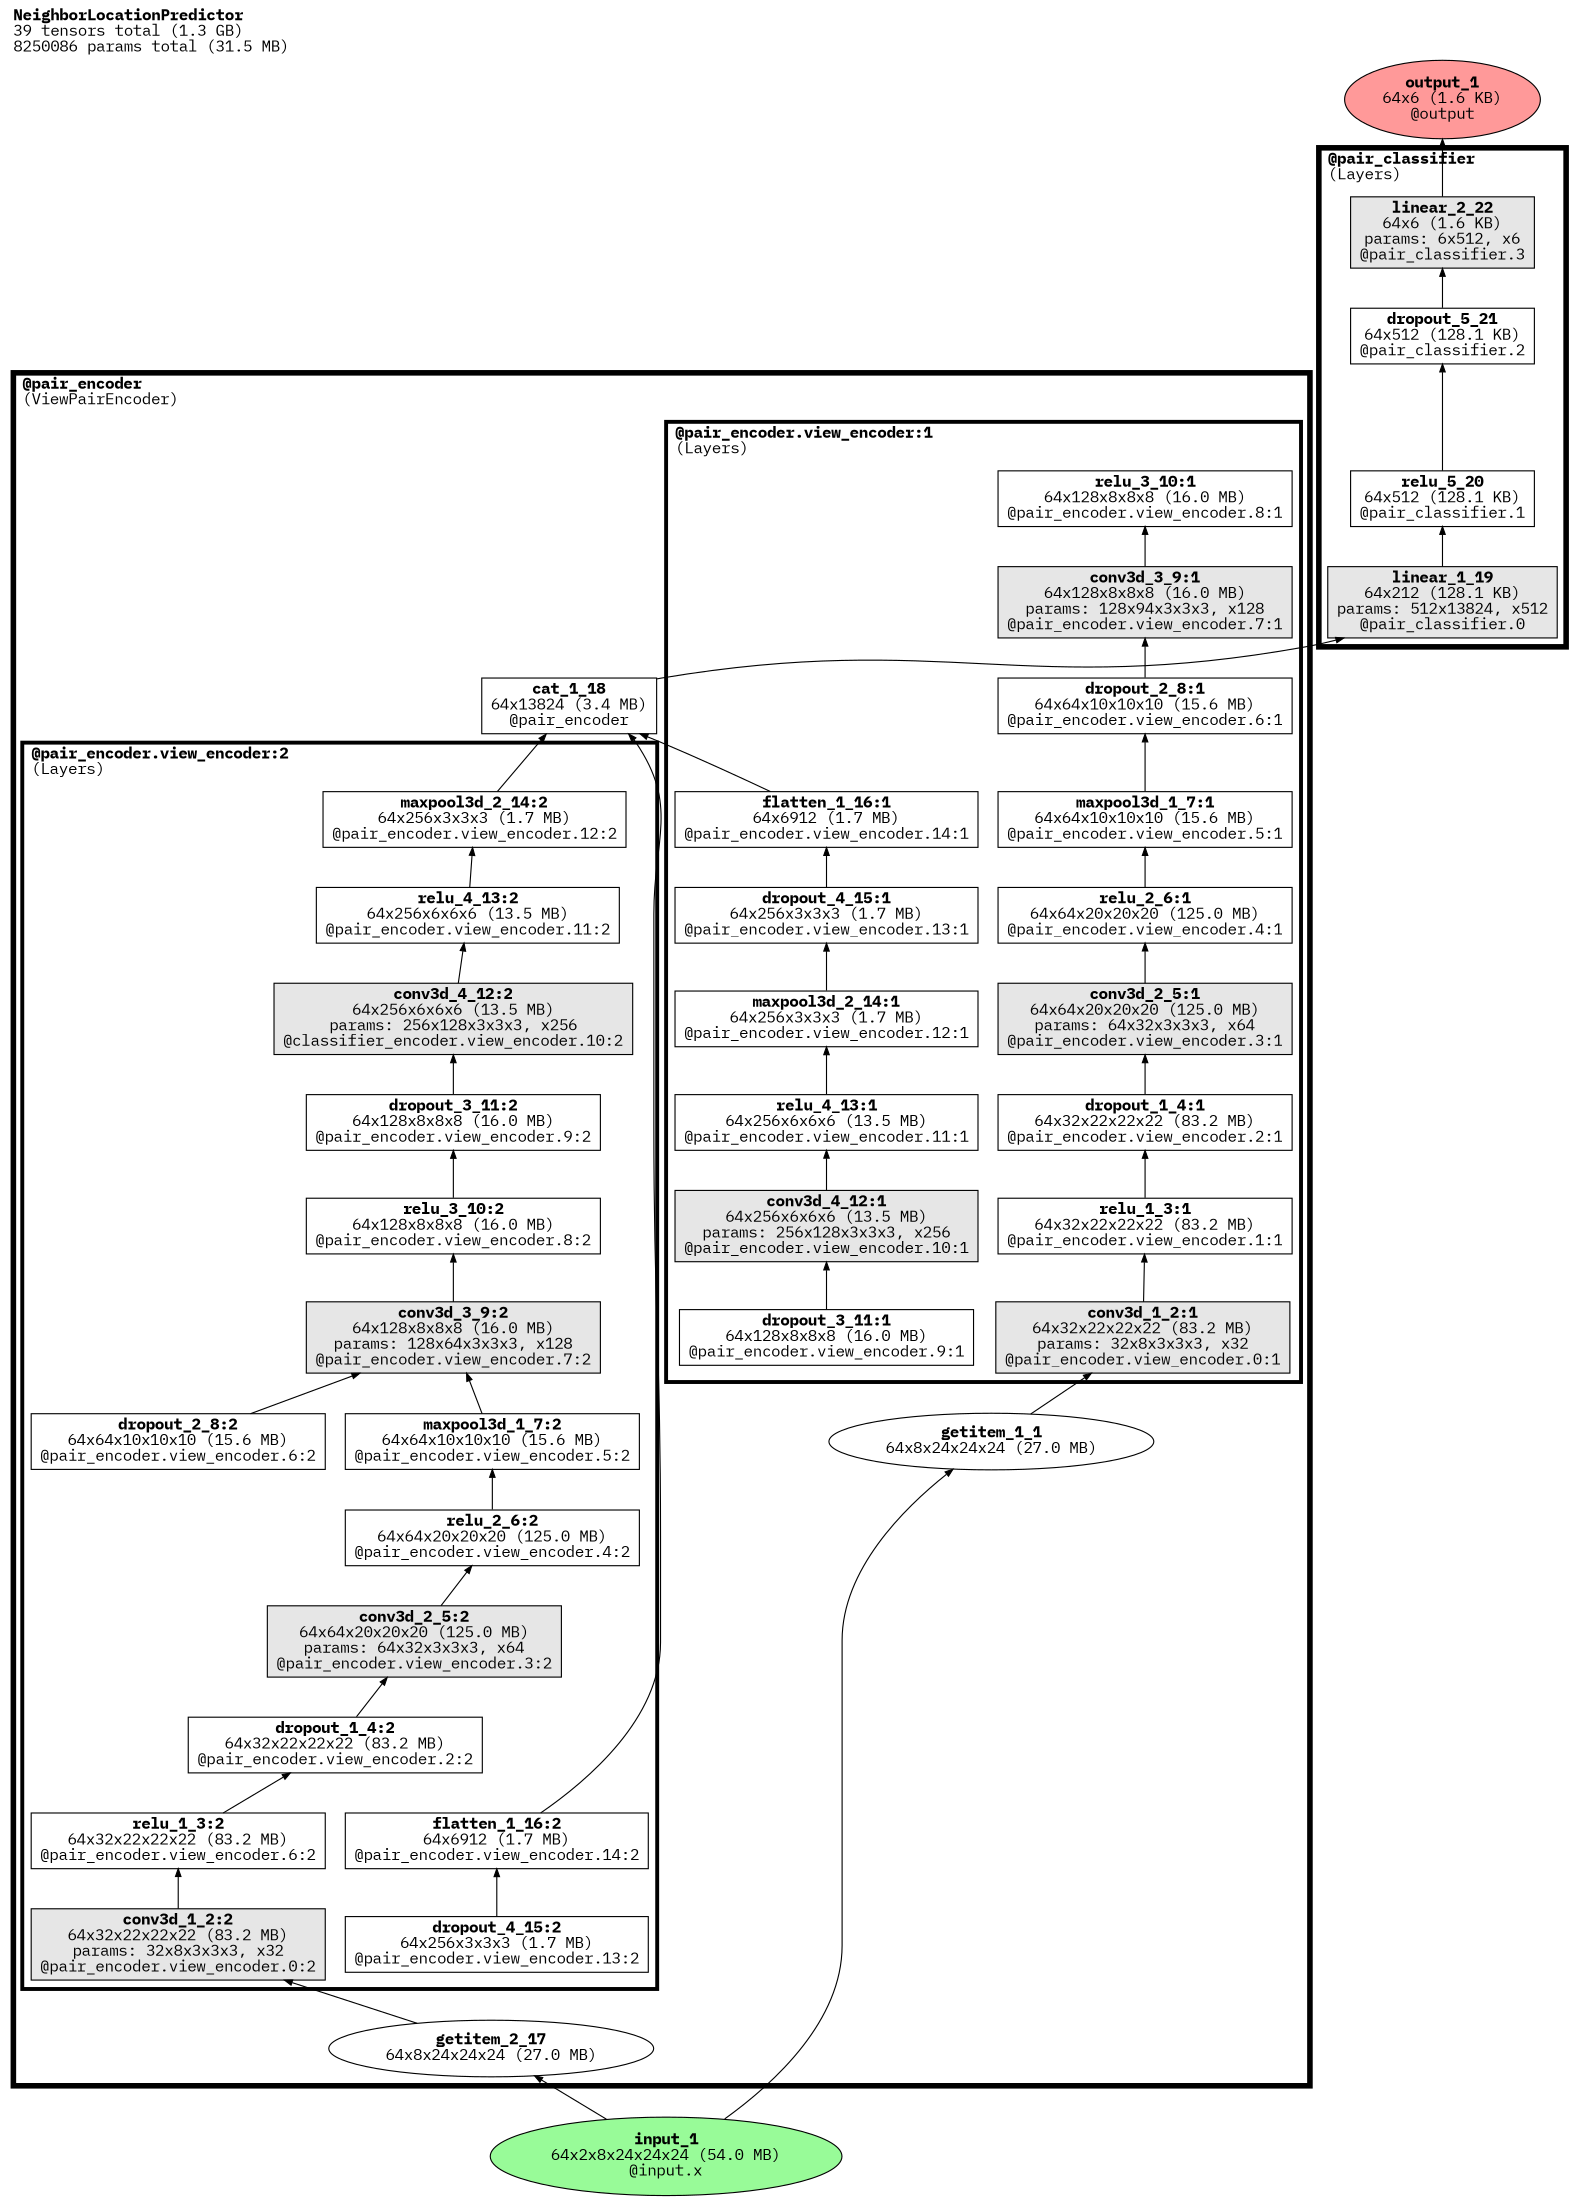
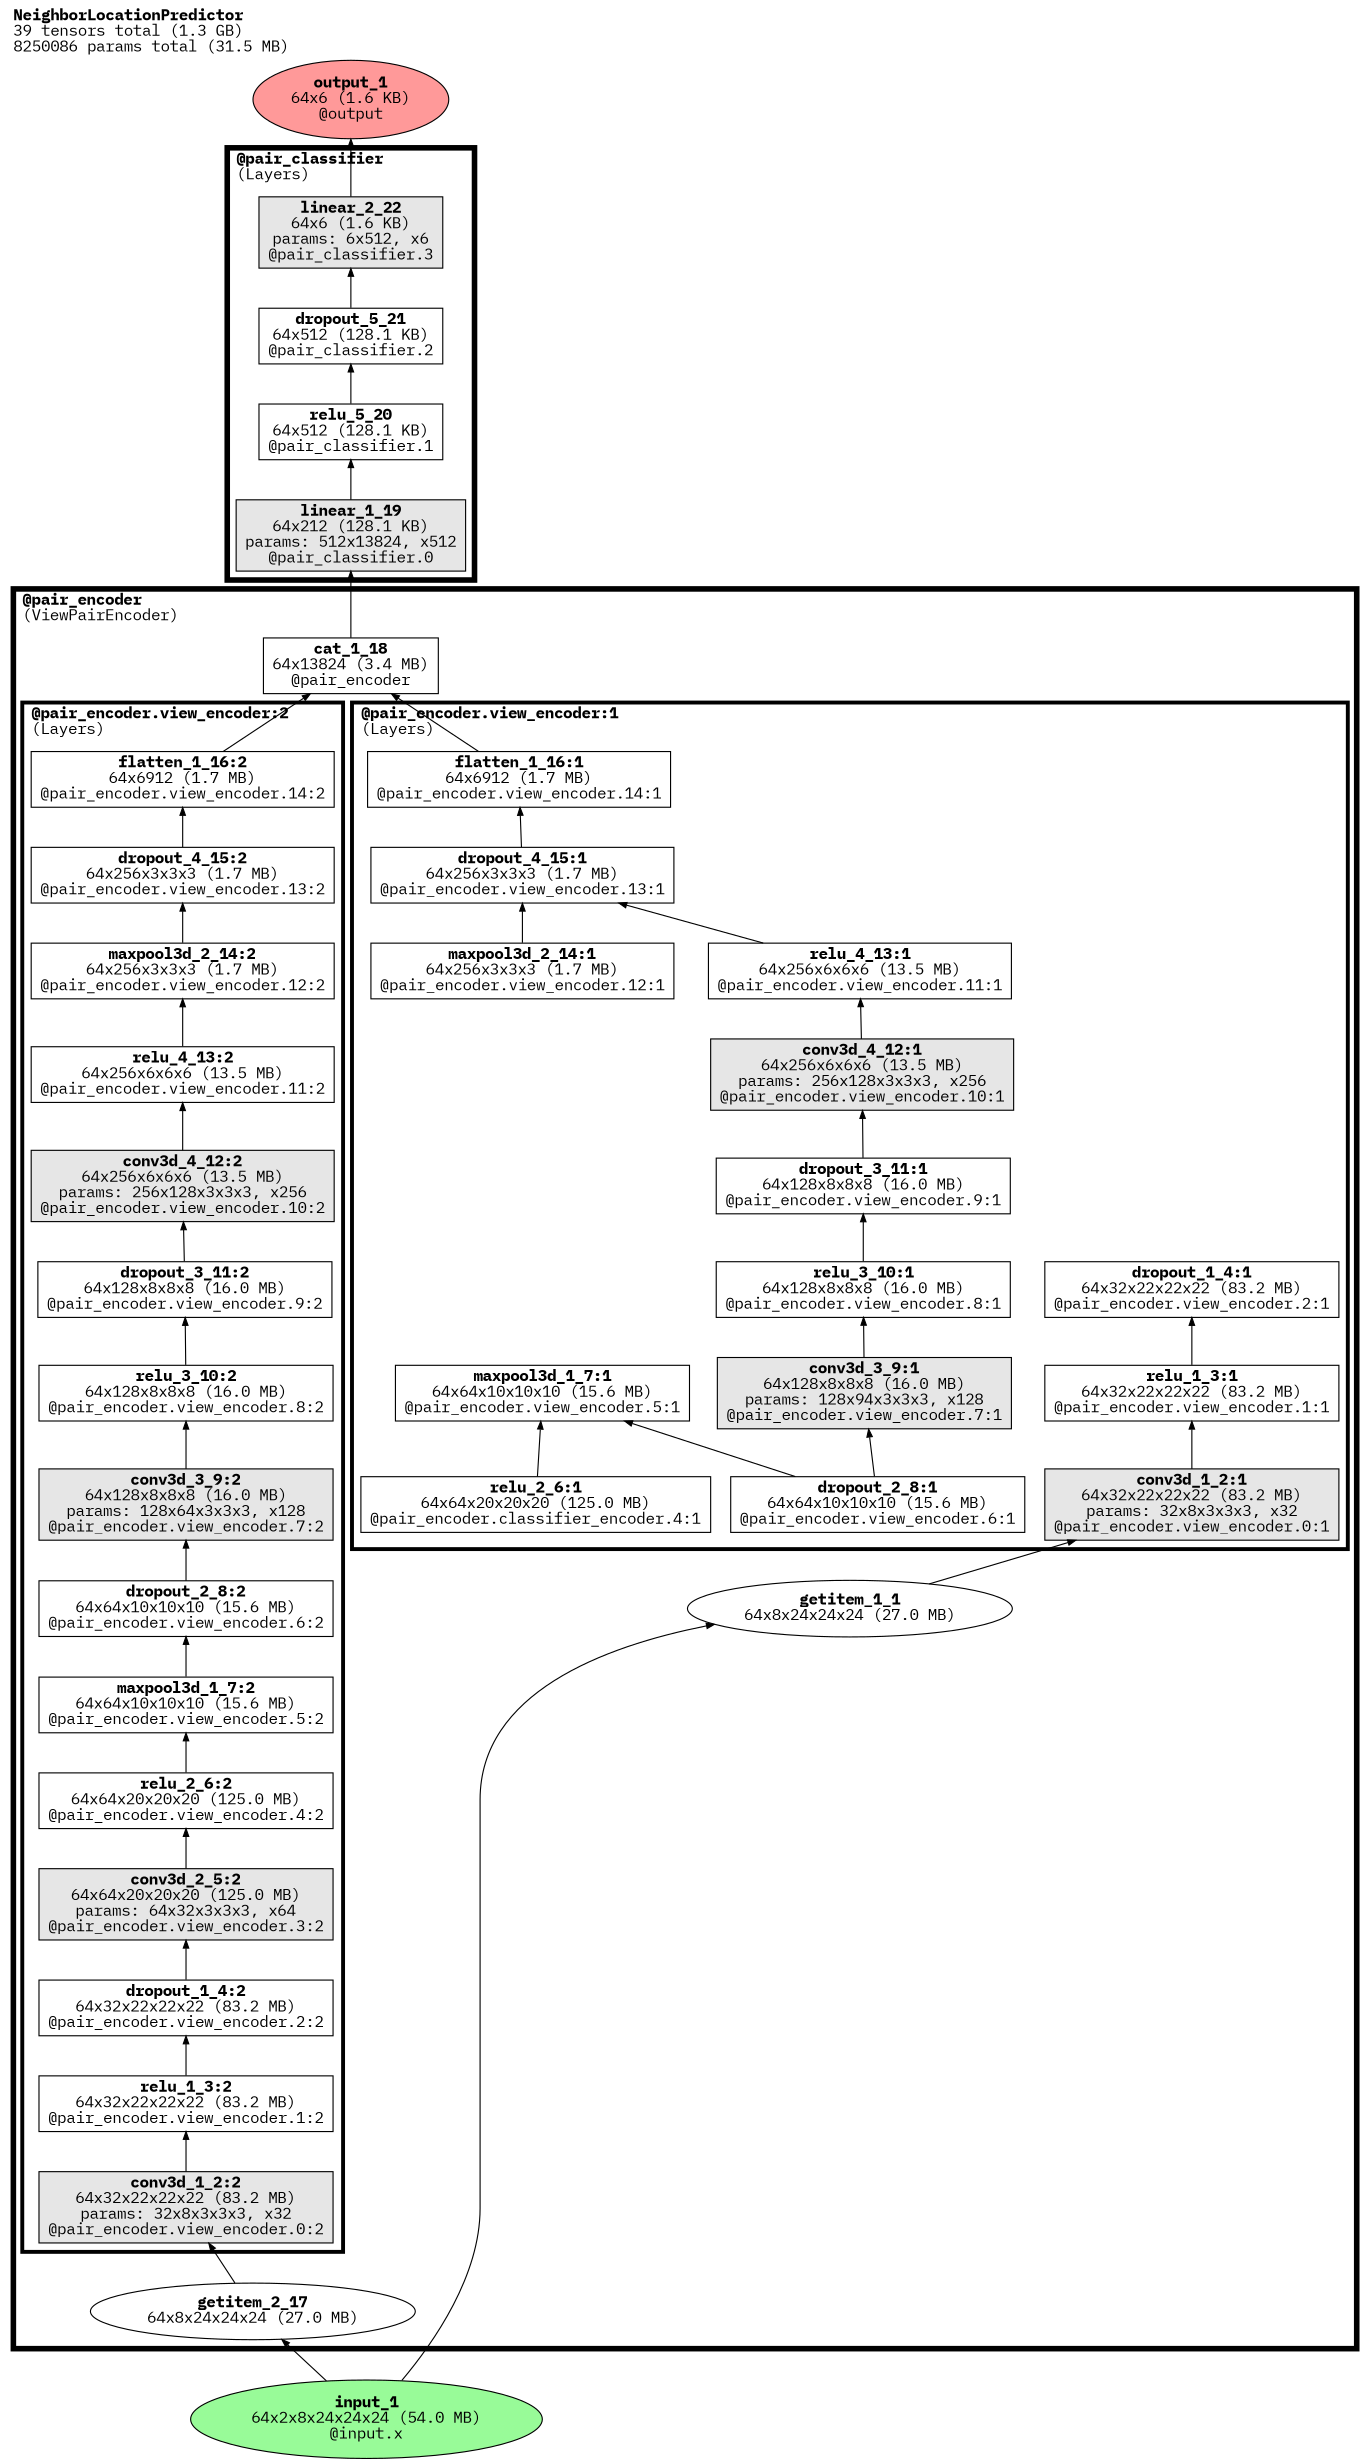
edge "maxpool3d_2_14:2" -> "cat_1_18": now "maxpool3d_2_14:2" -> "dropout_4_15:2"
edge "maxpool3d_1_7:1" -> "dropout_2_8:1": reversed
node "relu_2_6:1": text "@pair_encoder.view_encoder.4:1" -> "@pair_encoder.classifier_encoder.4:1"
node "conv3d_2_5:1": removed
node "conv3d_4_12:2": text "@classifier_encoder.view_encoder.10:2" -> "@pair_encoder.view_encoder.10:2"
edge "relu_4_13:1" -> "maxpool3d_2_14:1": now "relu_4_13:1" -> "dropout_4_15:1"
edge "relu_3_10:1" -> "dropout_3_11:1": added
edge "maxpool3d_1_7:2" -> "conv3d_3_9:2": now "maxpool3d_1_7:2" -> "dropout_2_8:2"
node "relu_1_3:2": text "@pair_encoder.view_encoder.6:2" -> "@pair_encoder.view_encoder.1:2"
